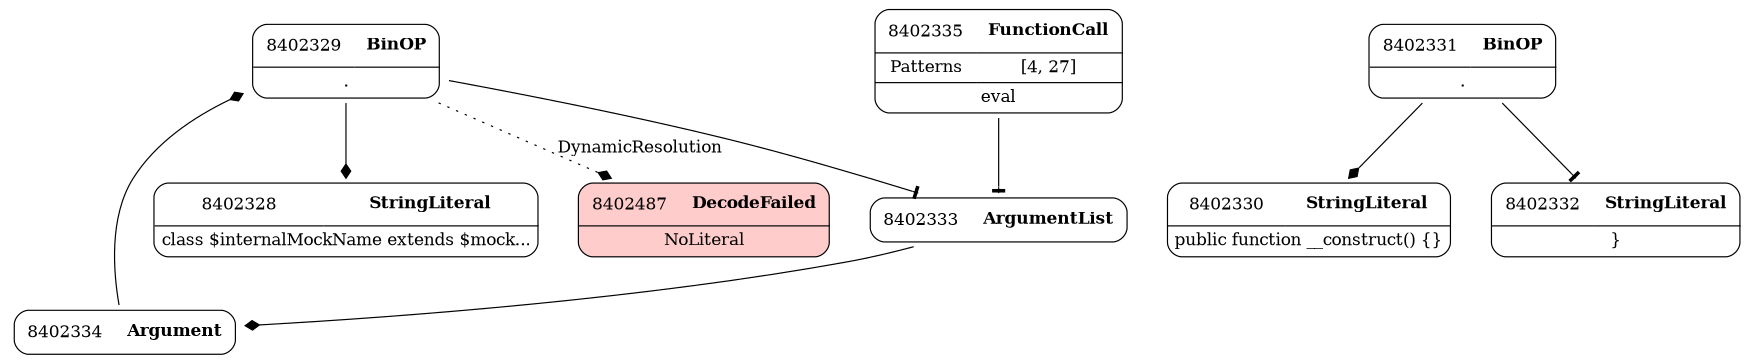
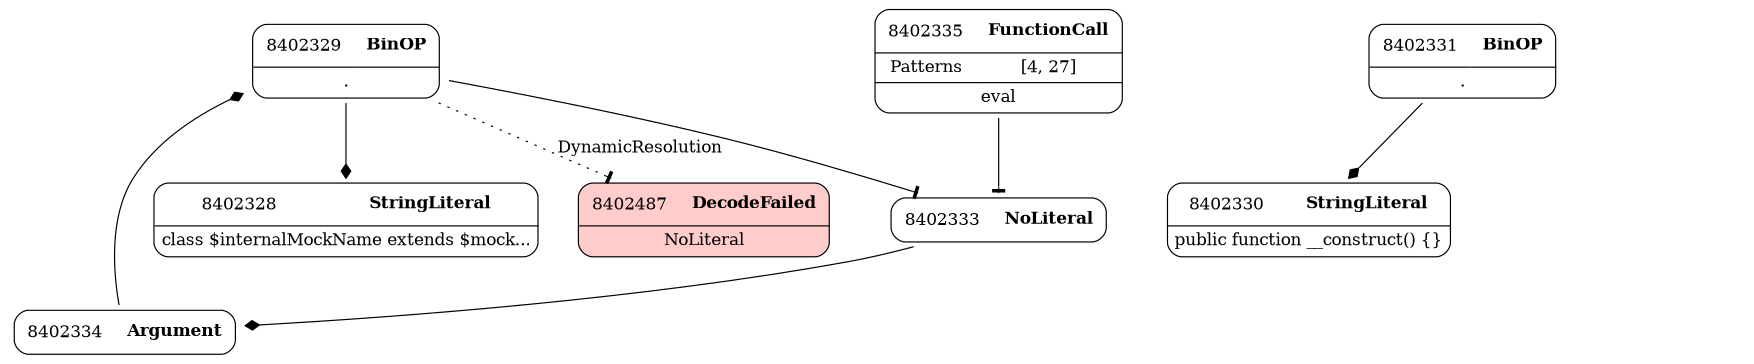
edge "8402329" -> "8402487": arrowhead diamond -> tee
node "8402333": text "ArgumentList" -> "NoLiteral"
node "8402332": removed
